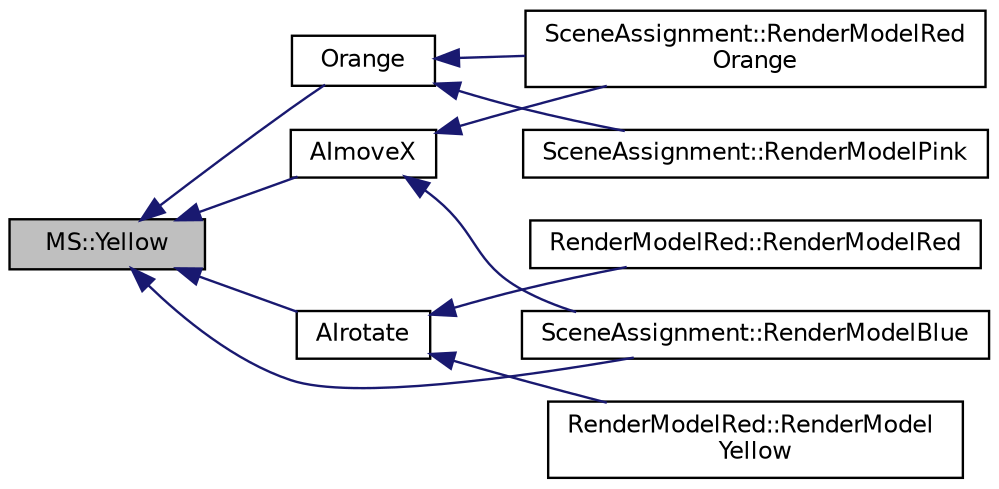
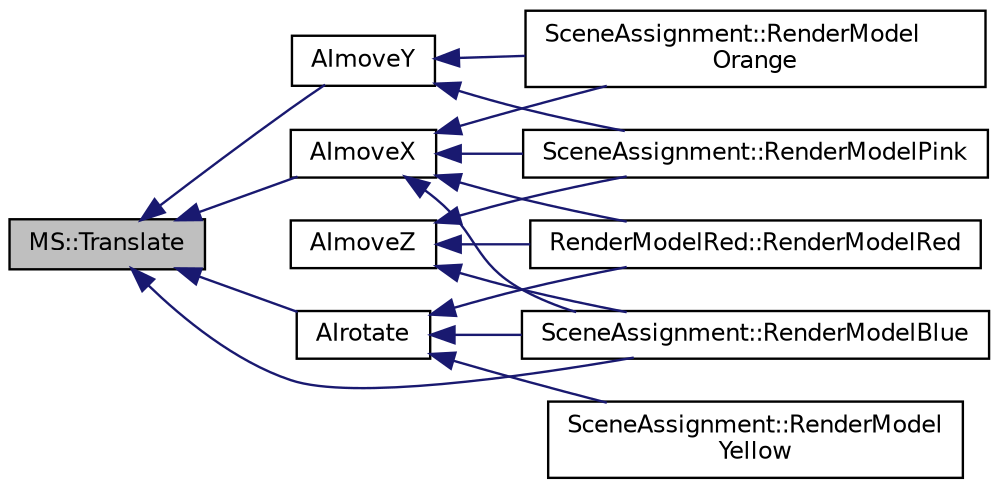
node "SceneAssignment::RenderModelRed Orange": label "SceneAssignment::RenderModelRed Orange" -> "SceneAssignment::RenderModel Orange"
node "Orange": label "Orange" -> "AImoveY"
edge "SceneAssignment::RenderModelPink" -> "AImoveX": added
edge "RenderModelRed::RenderModelRed" -> "AImoveX": added
node "MS::Yellow": label "MS::Yellow" -> "MS::Translate"
node "AImoveZ": added
edge "SceneAssignment::RenderModelBlue" -> "AIrotate": added
node "RenderModelRed::RenderModel Yellow": label "RenderModelRed::RenderModel Yellow" -> "SceneAssignment::RenderModel Yellow"
